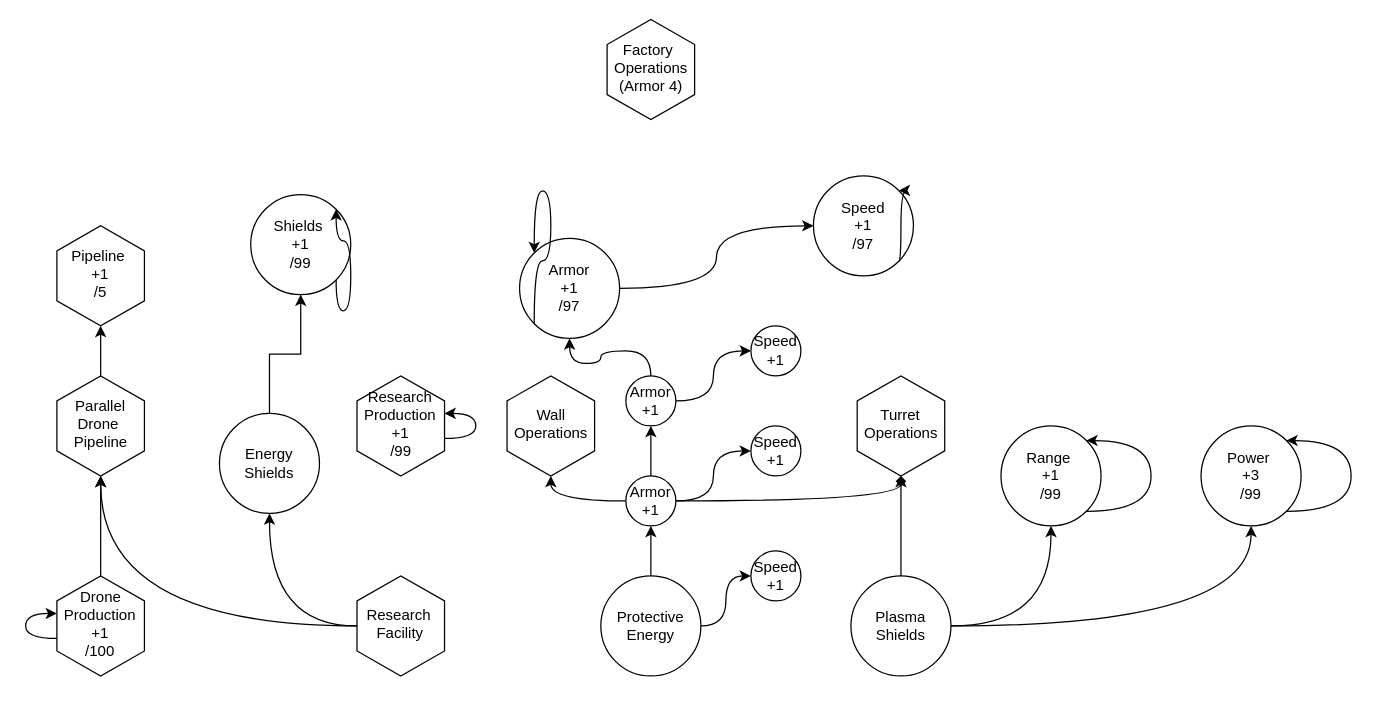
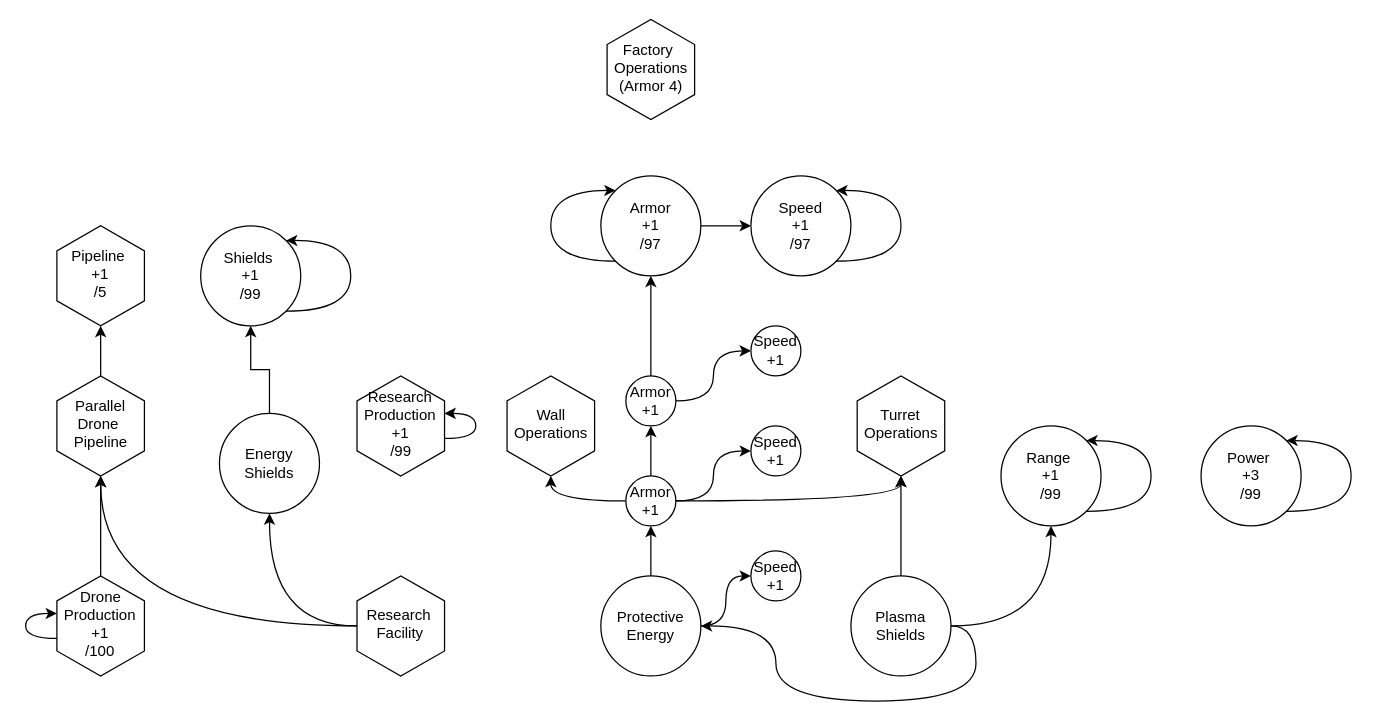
node "Speed +1 /97": moved (863, 226) -> (801, 226)
node "Shields +1 /99": moved (301, 244) -> (251, 276)
node "Armor +1 /97": moved (569, 288) -> (651, 226)
edge "Plasma Shields" -> "Turret Operations": arrowhead diamond -> classic
edge "Plasma Shields" -> "Power +3 /99": now "Plasma Shields" -> "Protective Energy"
